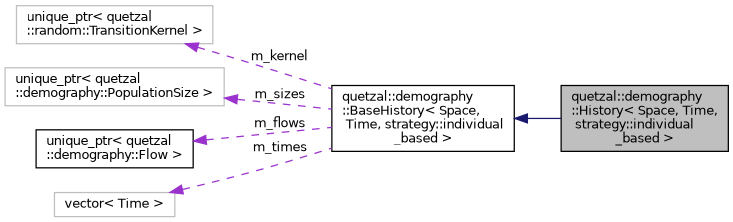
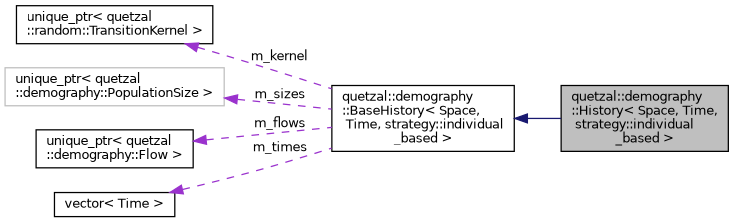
node "unique_ptr< quetzal ::random::TransitionKernel >": color grey75 -> black
node "vector< Time >": color grey75 -> black
